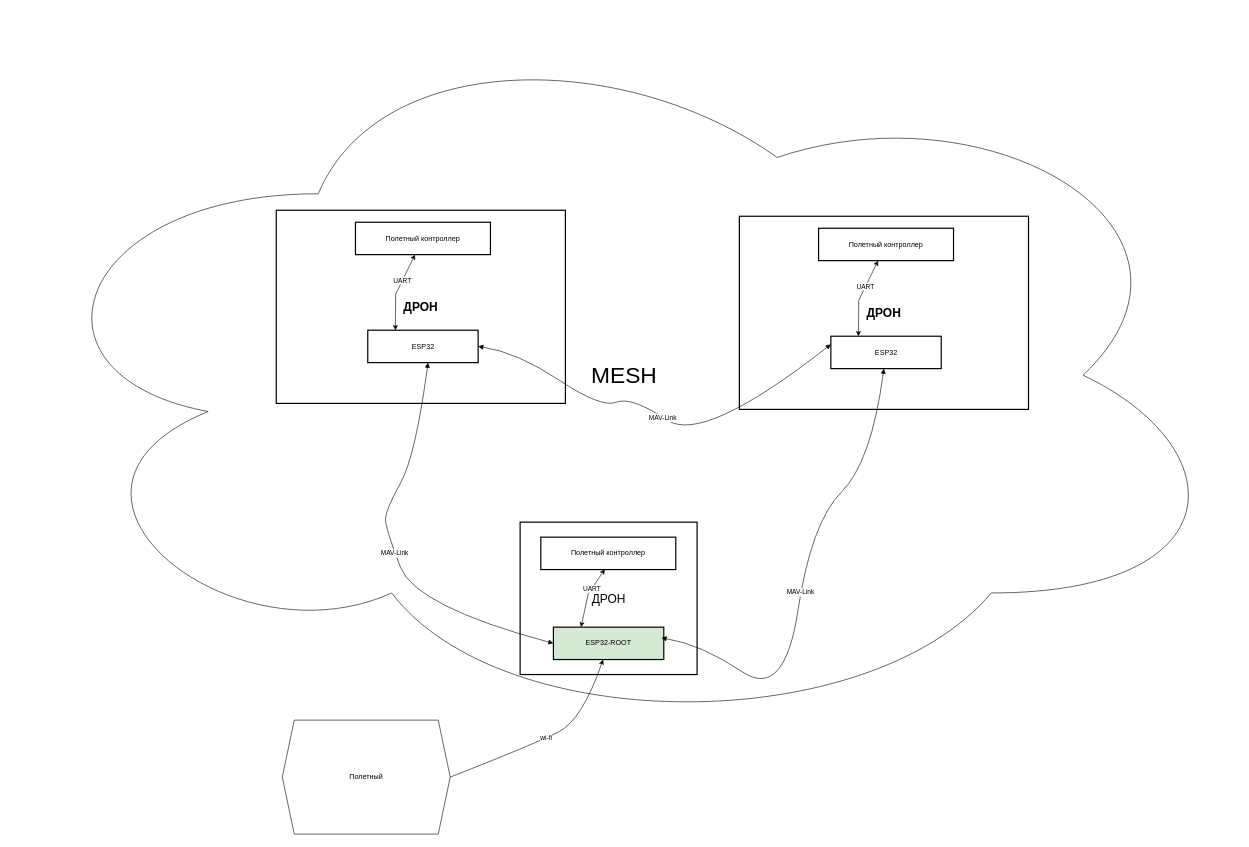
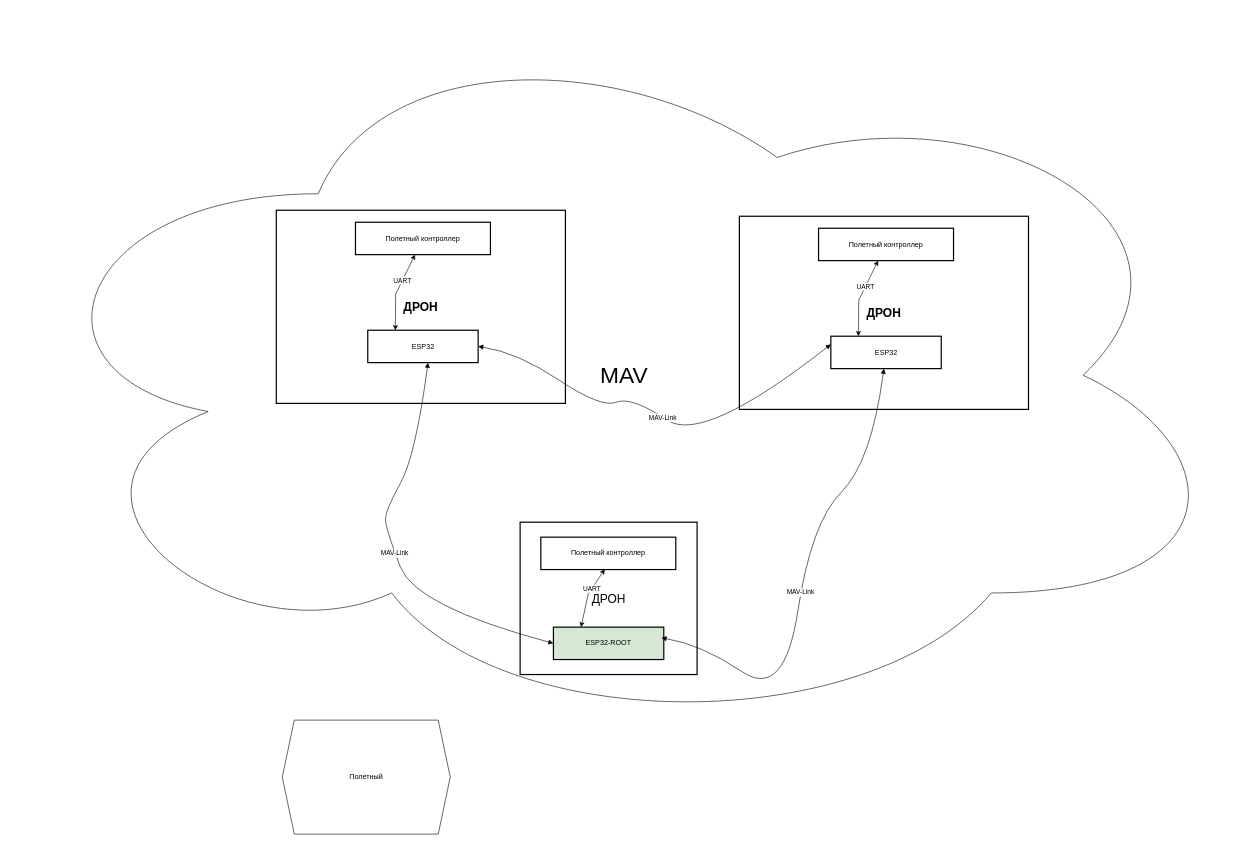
node "MESH": label "MESH" -> "MAV"
edge "Полетный" -> "ESP32-ROOT": removed, label "wi-fi"
